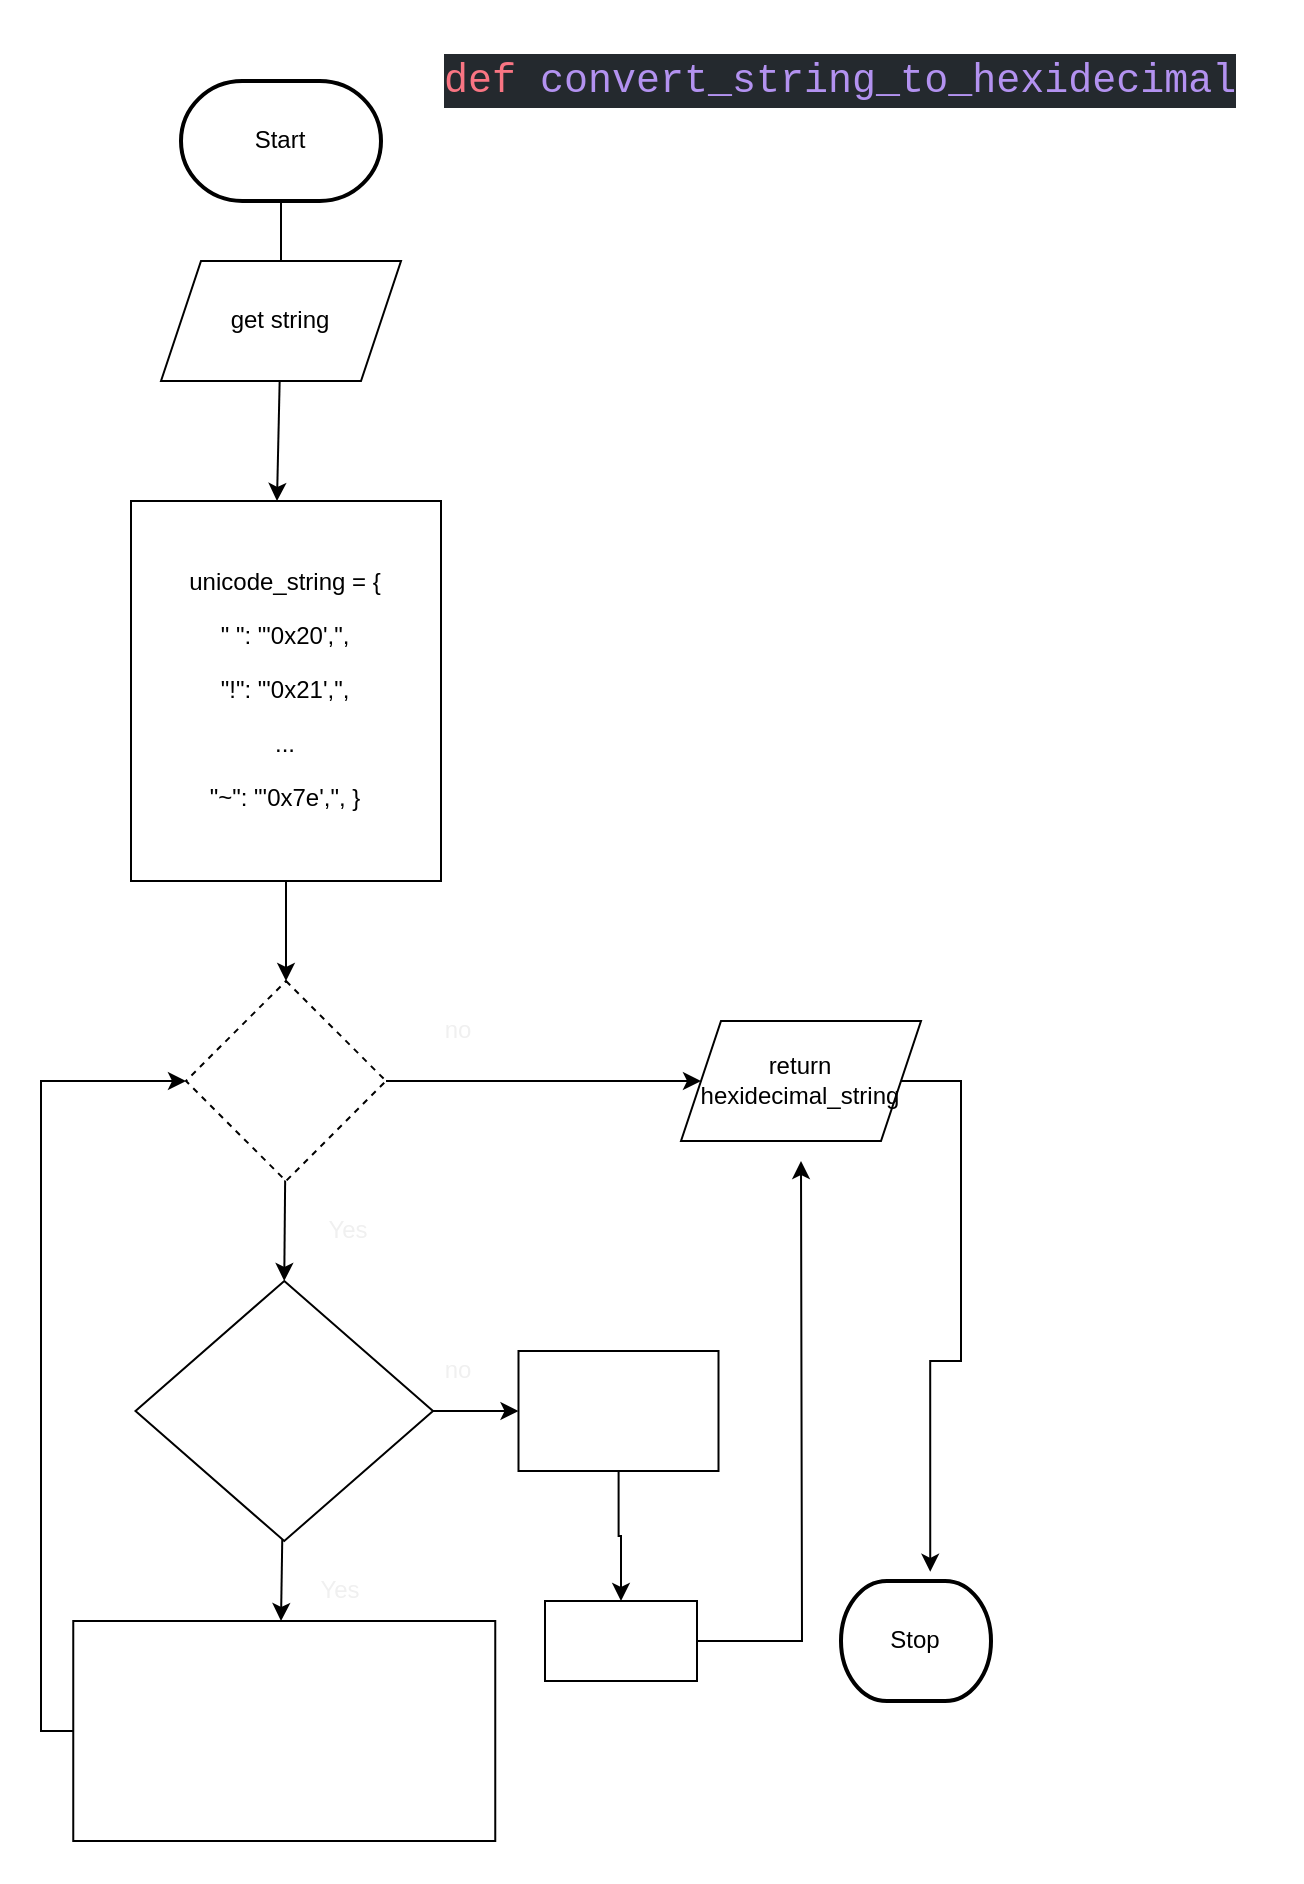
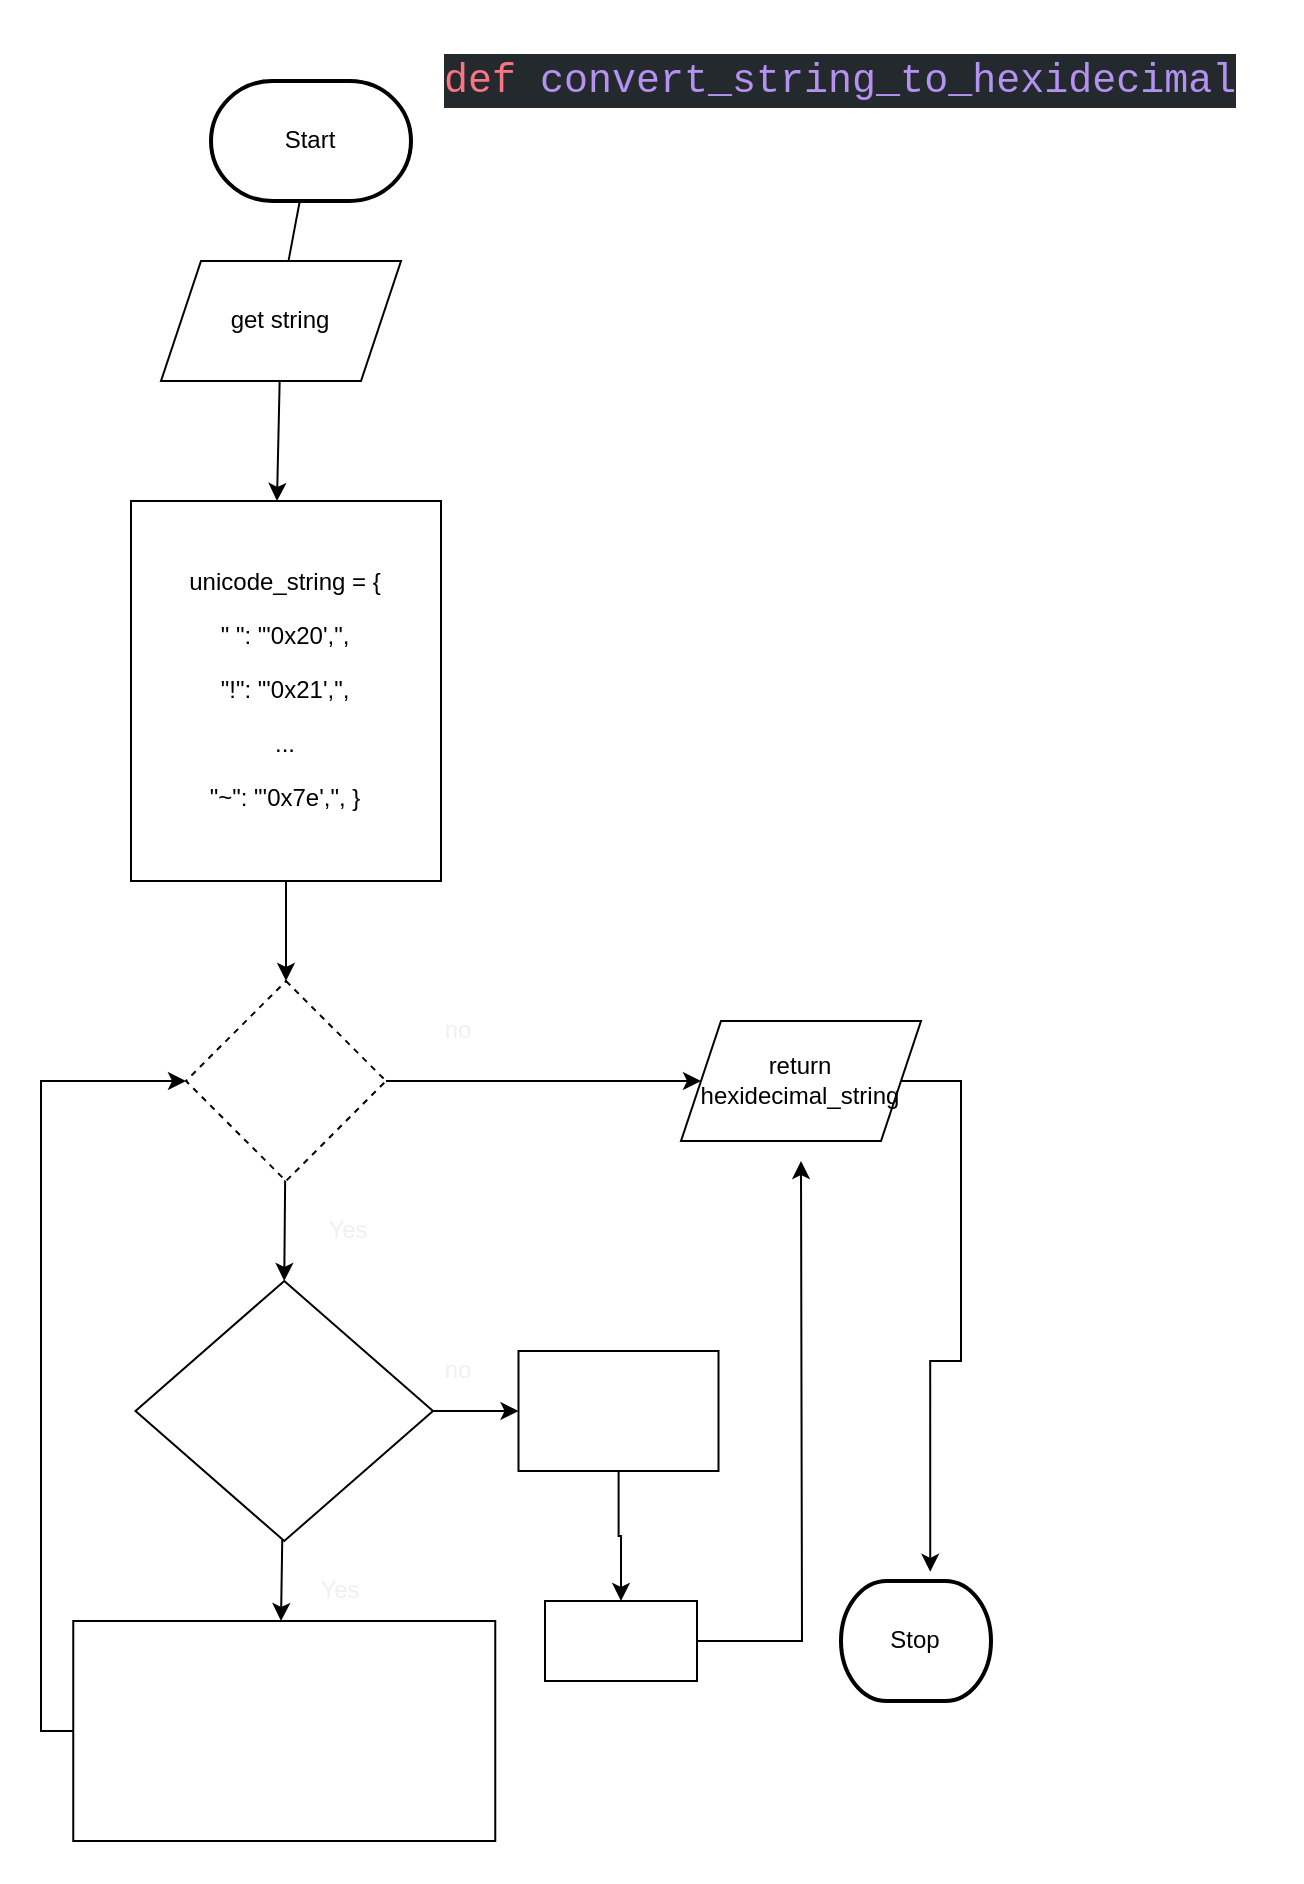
node "Start": moved (281, 141) -> (311, 141)
